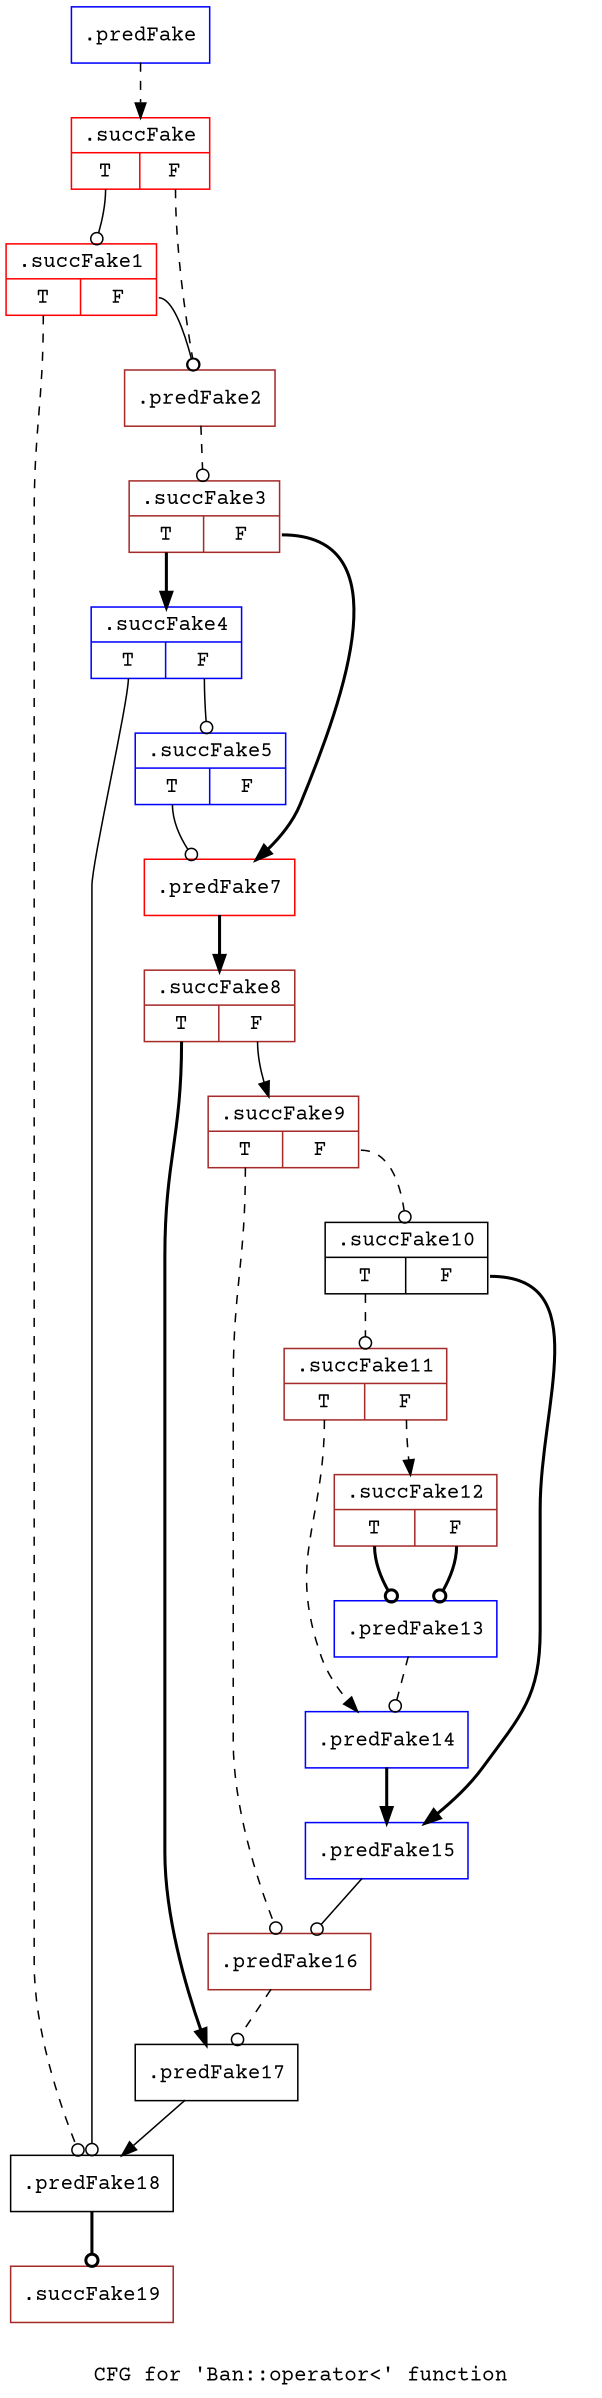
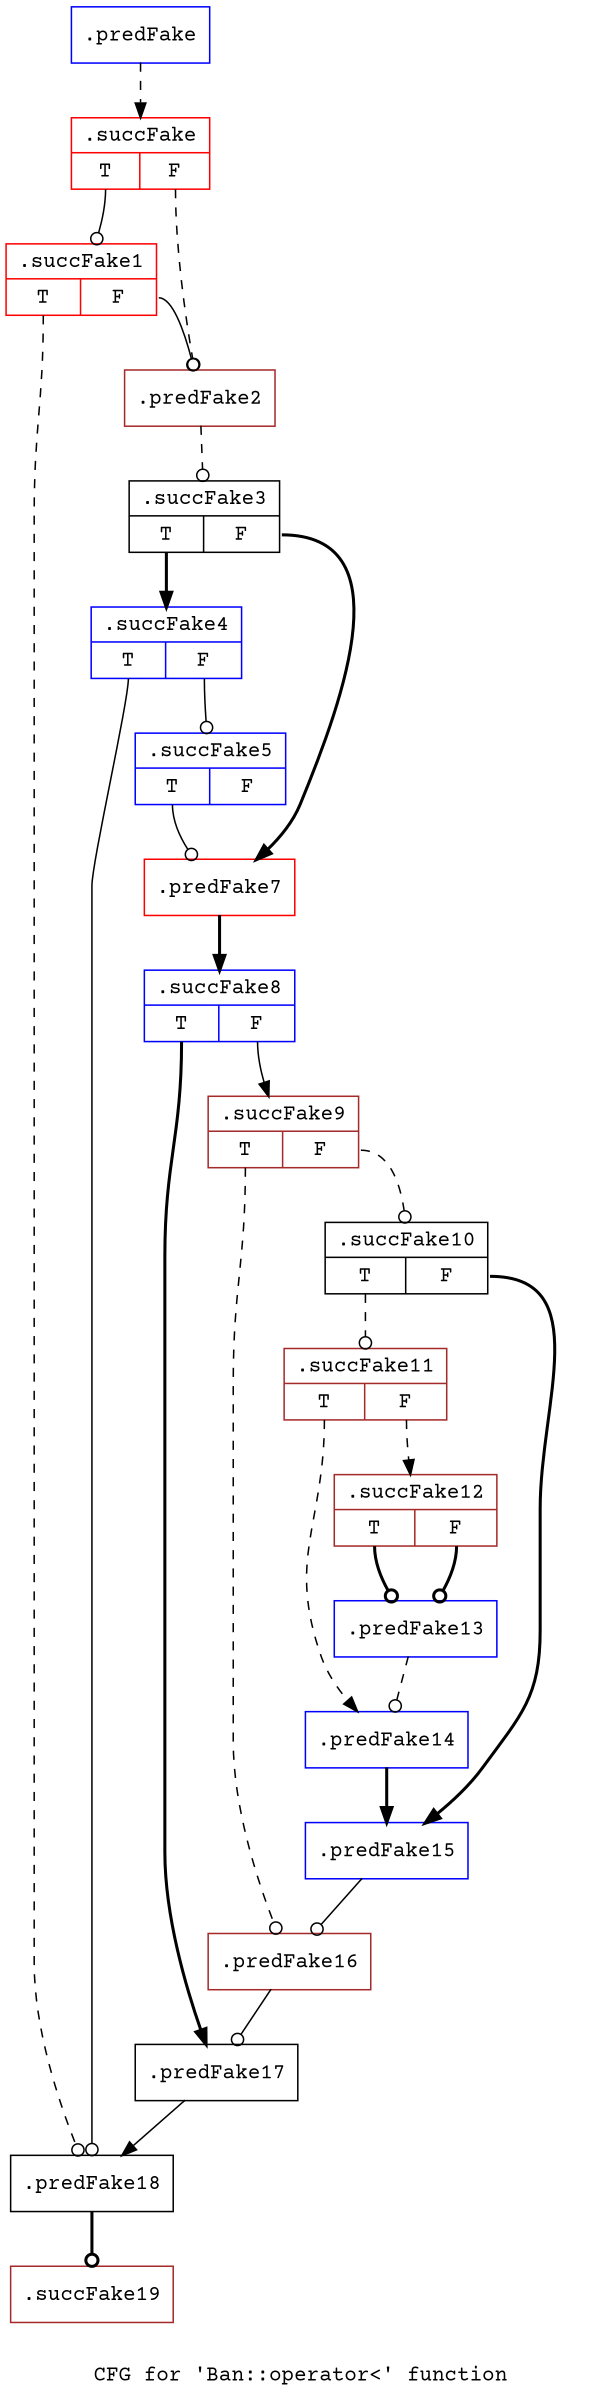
node ".succFake3": color brown -> black
node ".succFake8": color brown -> blue
edge ".predFake16" -> ".predFake17": style dashed -> solid
